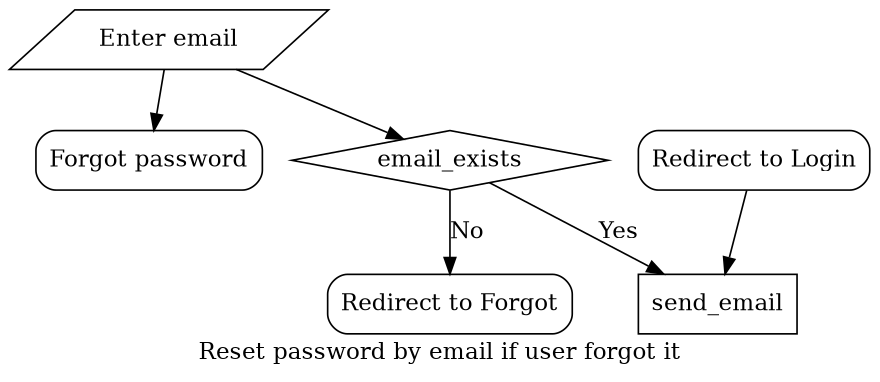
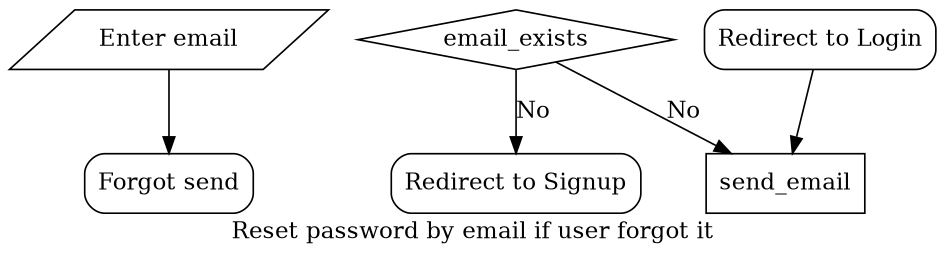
edge "Enter email" -> "email_exists": removed
node "Forgot password": label "Forgot password" -> "Forgot send"
edge "email_exists" -> "send_email": label "Yes" -> "No"
node "Redirect to Forgot": label "Redirect to Forgot" -> "Redirect to Signup"
